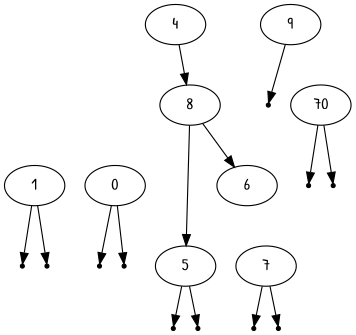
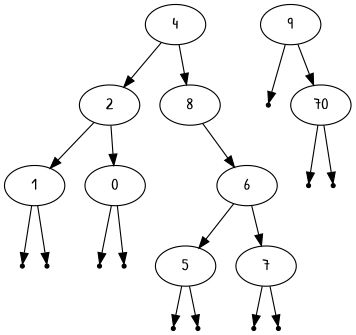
edge "9" -> "70": added
node "2": added
edge "8" -> "5": now "6" -> "5"
edge "6" -> "7": added
